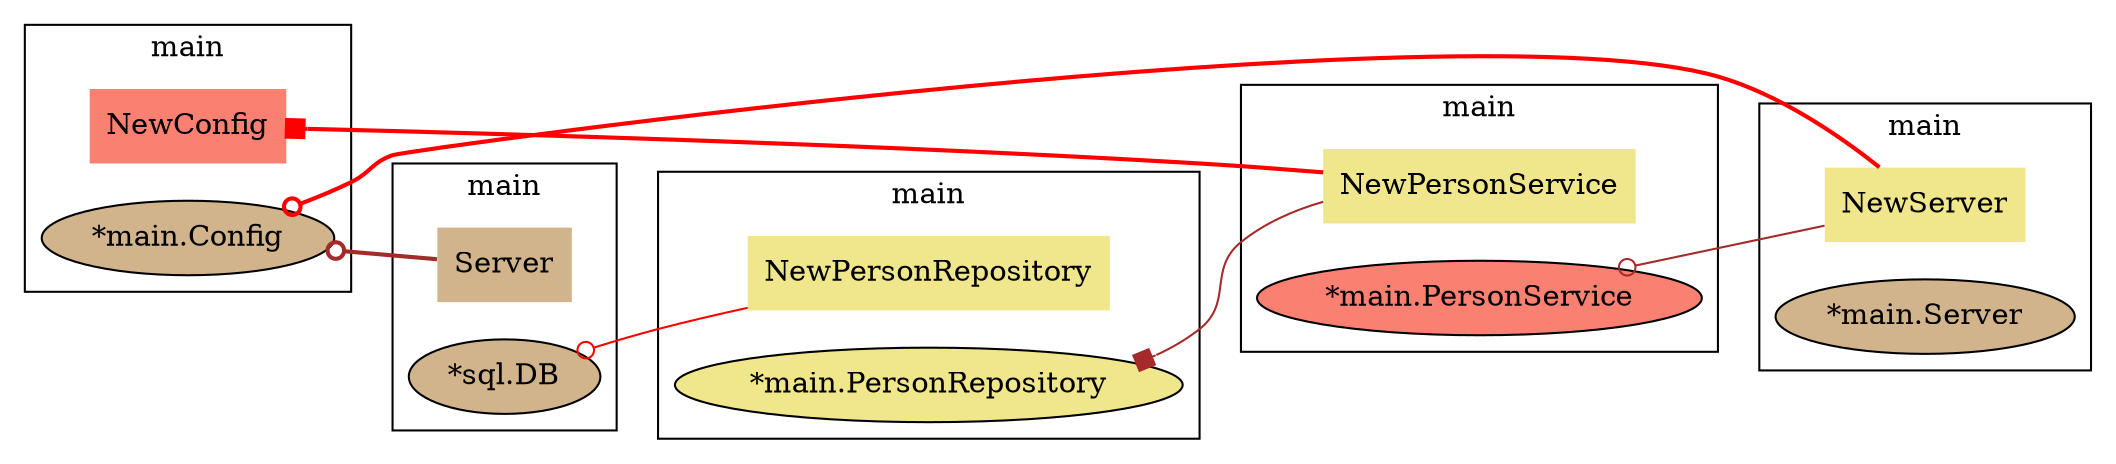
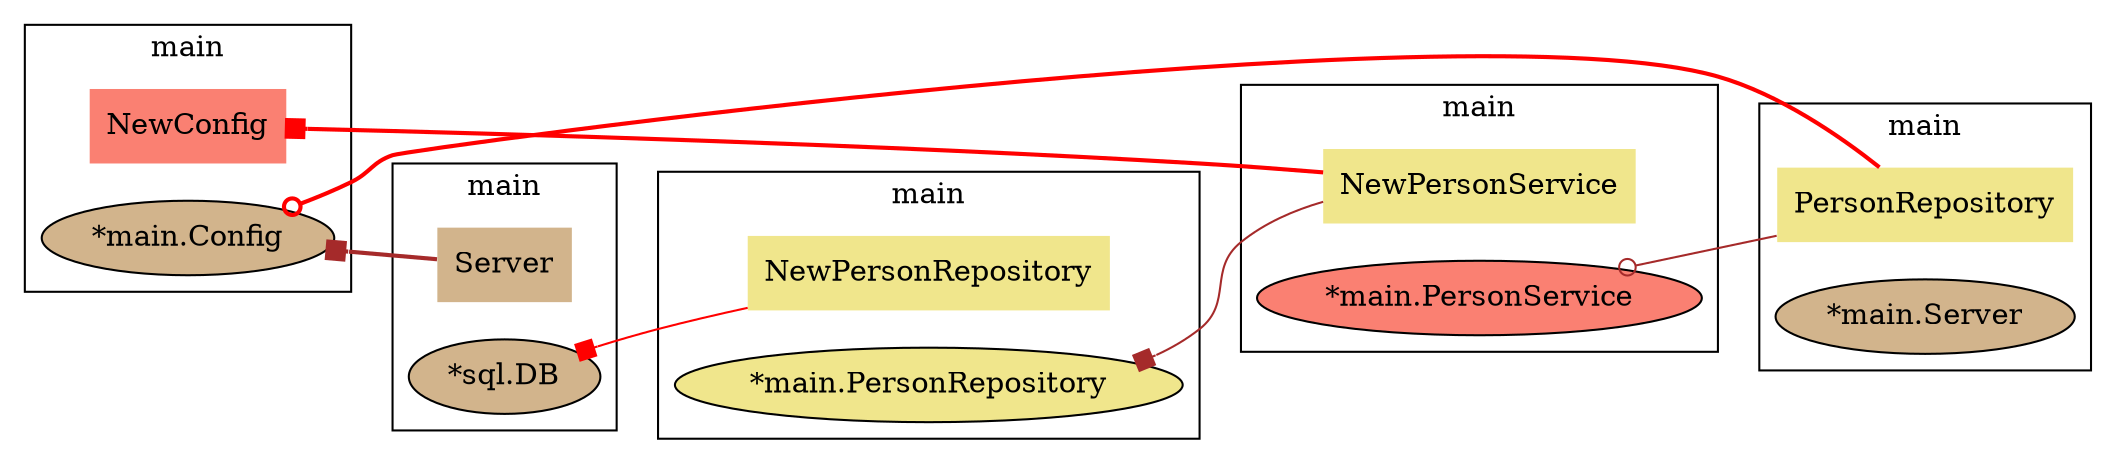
node "NewServer": label "NewServer" -> "PersonRepository"
edge "Server" -> "*main.Config": arrowhead odot -> box
edge "NewPersonRepository" -> "*sql.DB": arrowhead odot -> box
